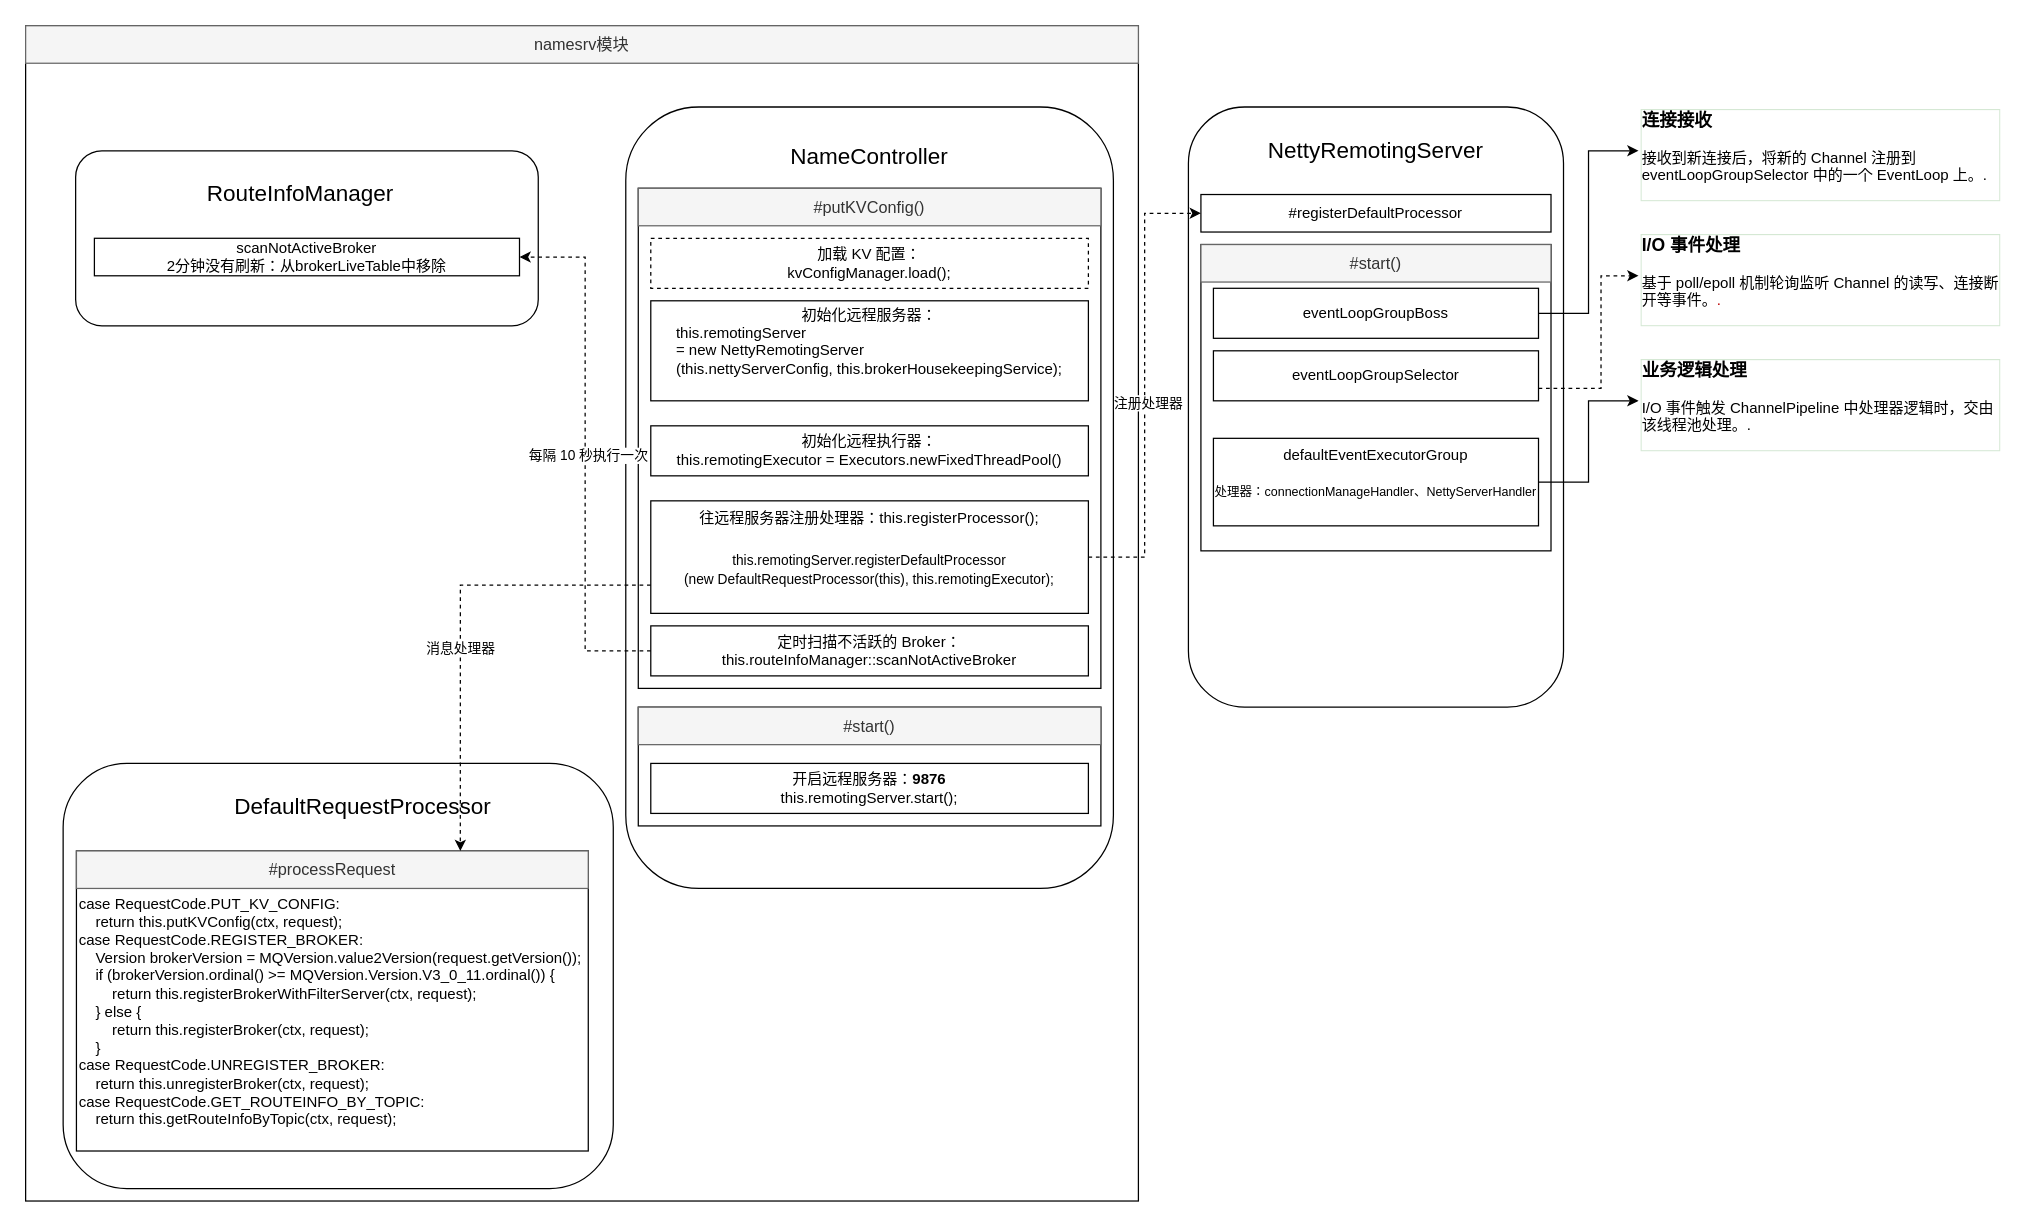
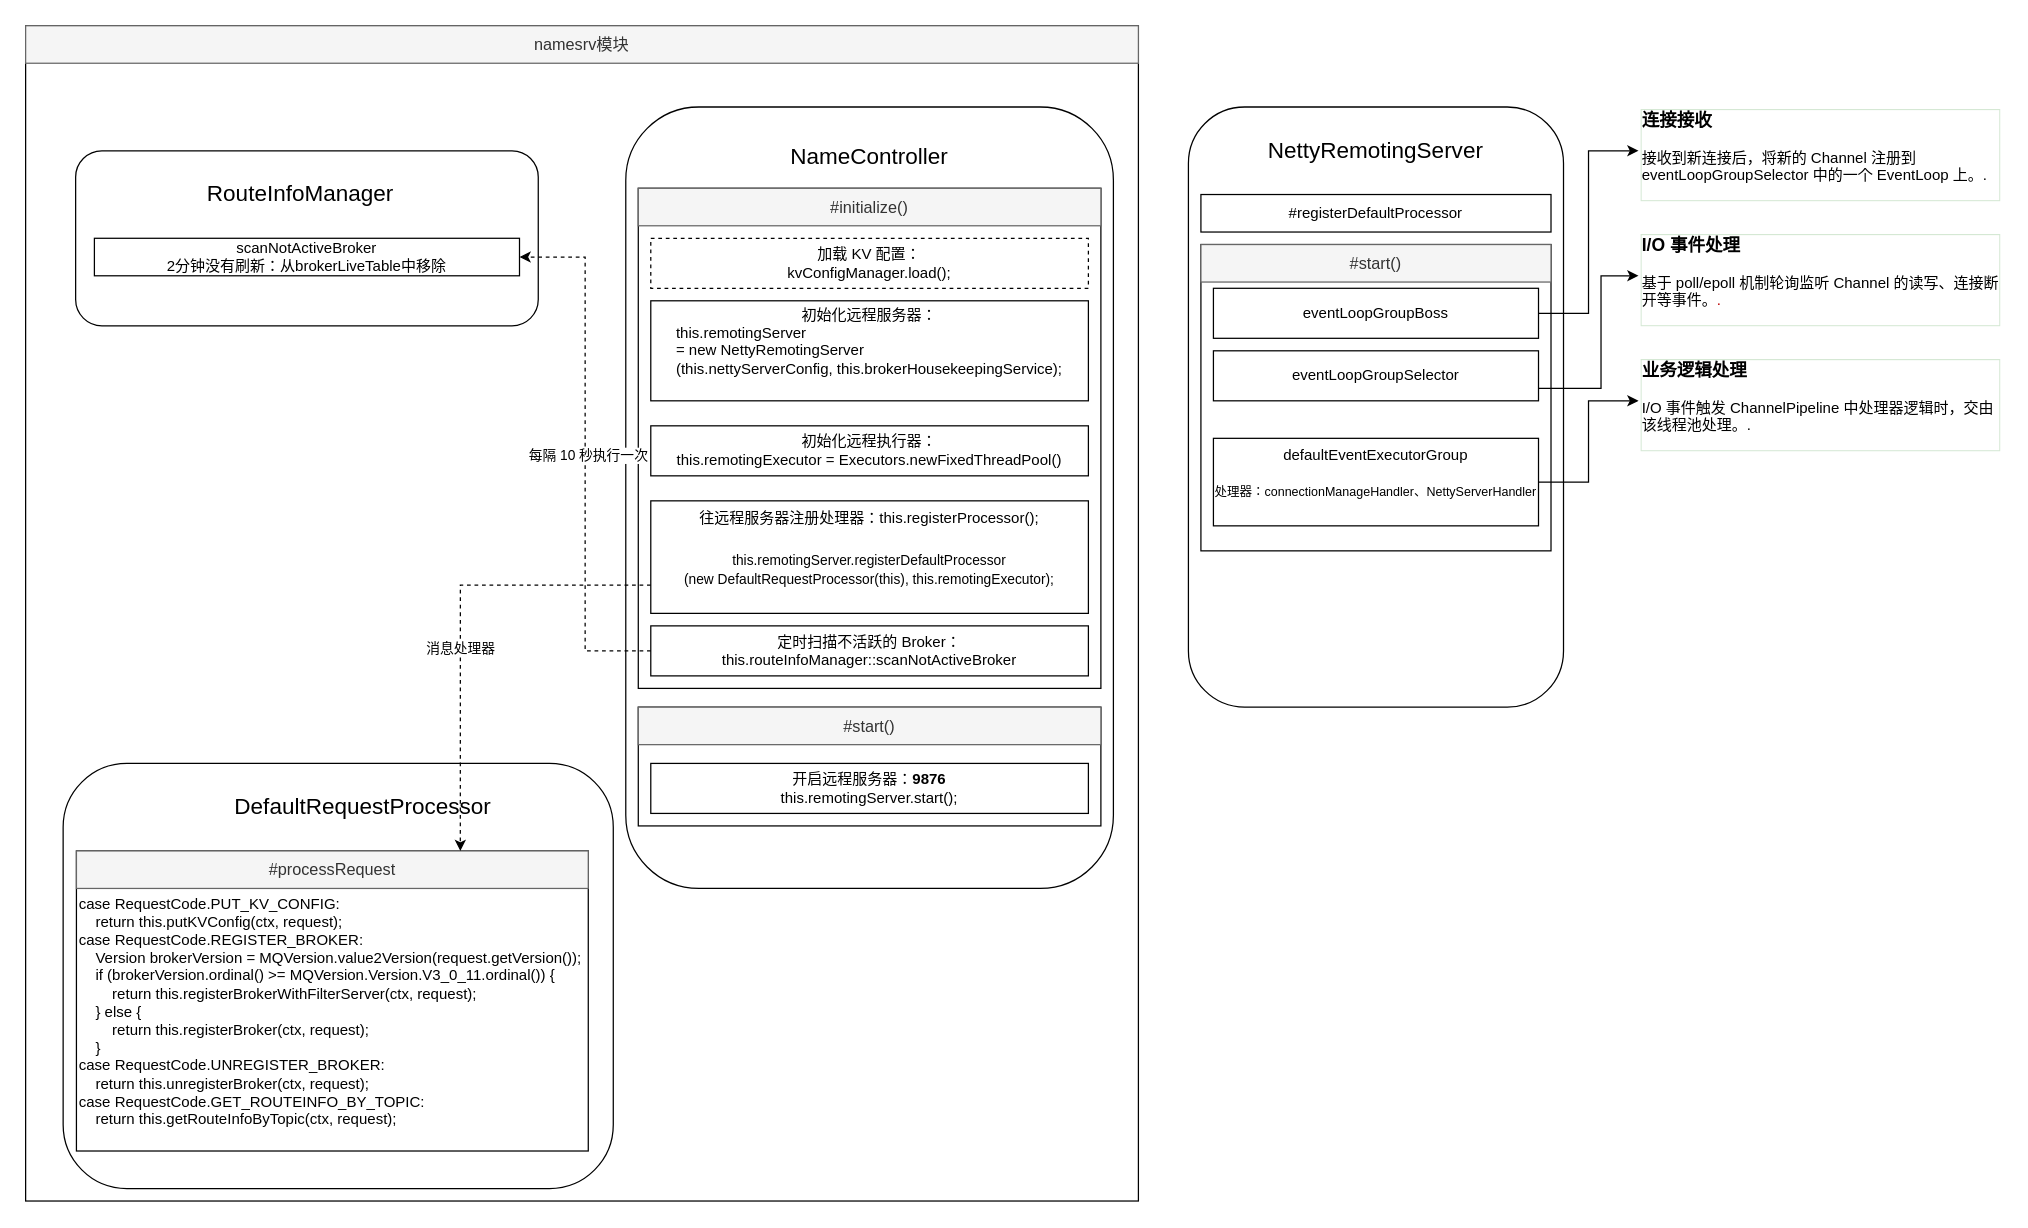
node "#putKVConfig()": label "#putKVConfig()" -> "#initialize()"
edge "eventLoopGroupSelector" -> "I/O 事件处理基于 poll/epoll 机制轮询监听 Channel 的读写、连接断开等事件。.": style dashed -> solid
edge "往远程服务器注册处理器：this.registerProcessor();" -> "#registerDefaultProcessor": removed, label "注册处理器"
